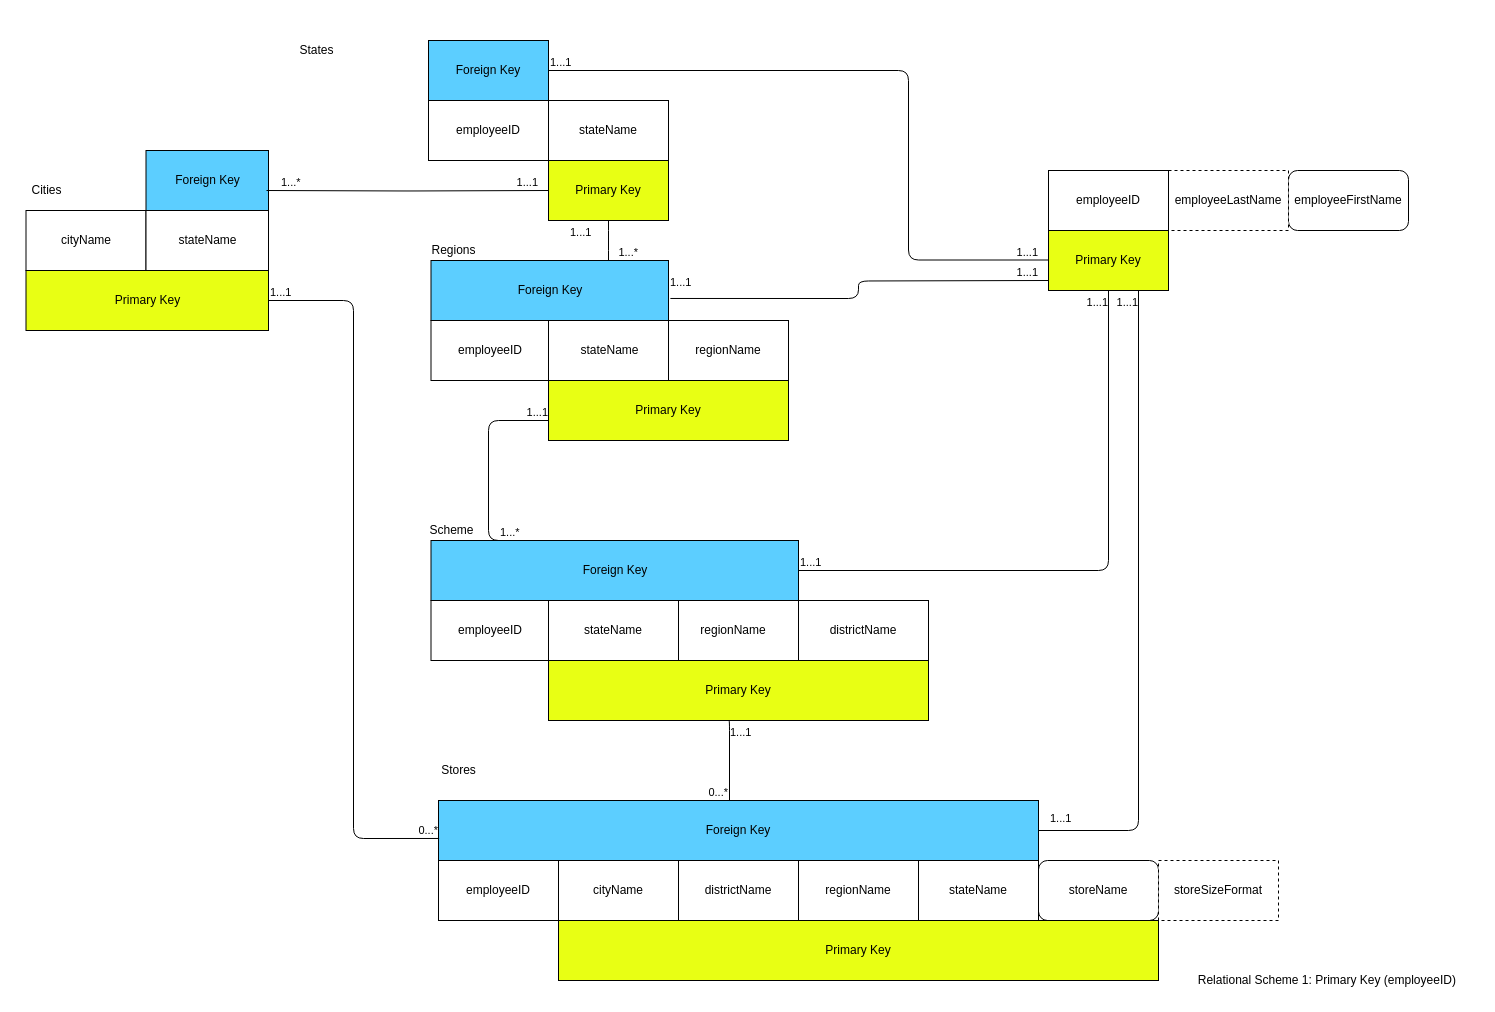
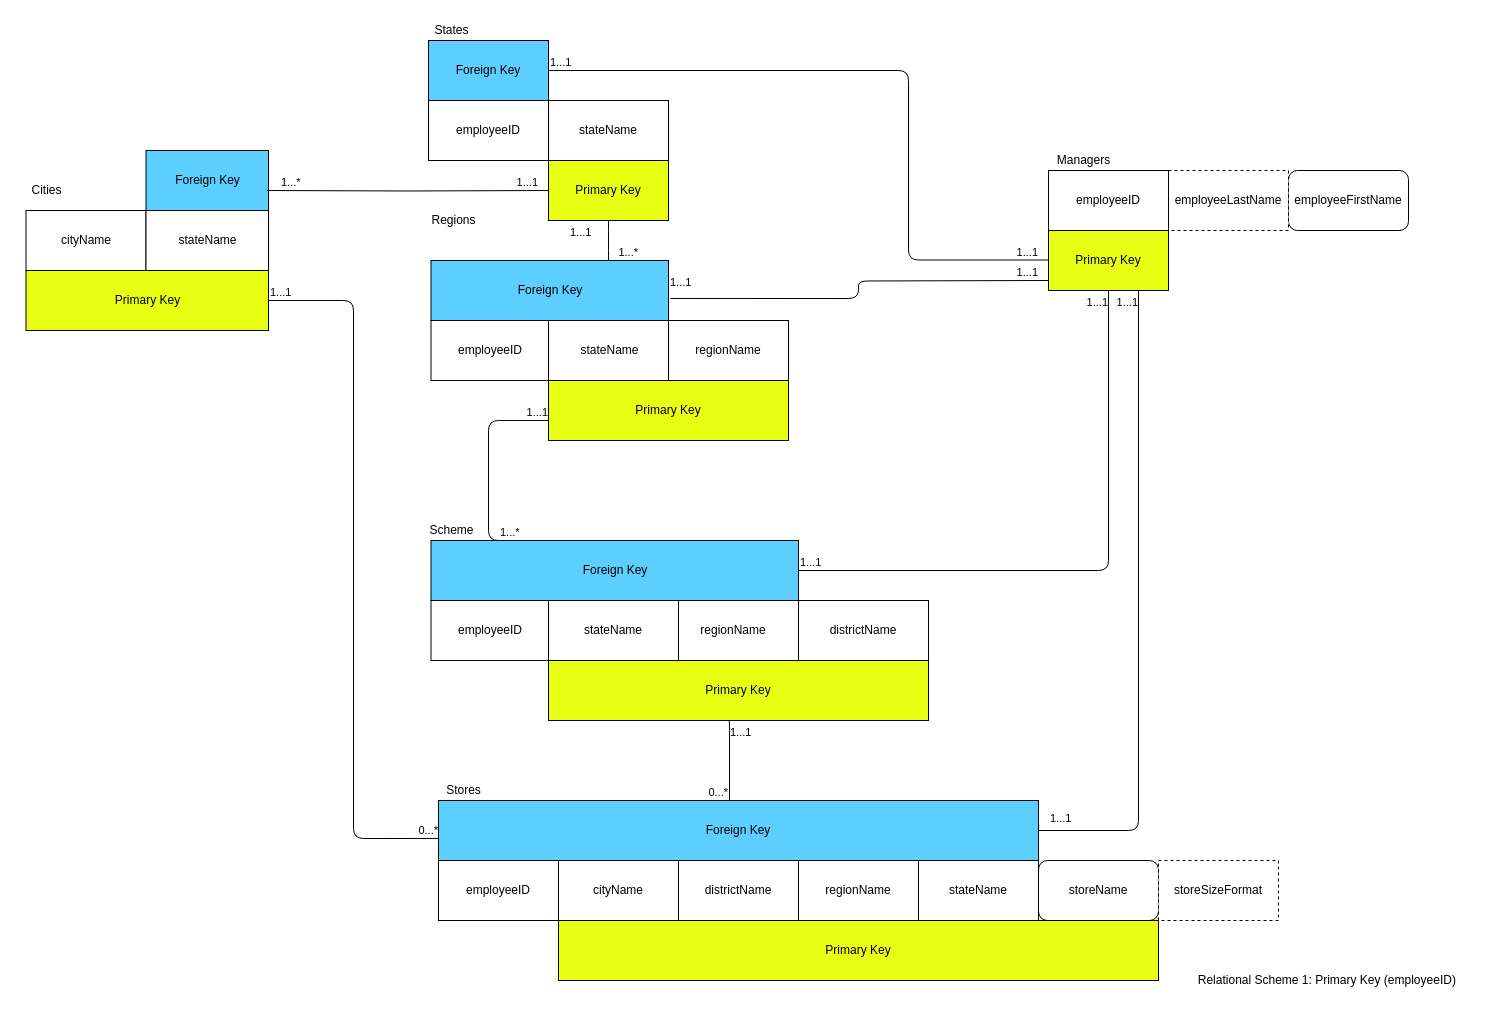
node "States": moved (316, 51) -> (451, 31)
node "Managers": added
node "Regions": moved (454, 251) -> (454, 221)
node "Stores": moved (459, 771) -> (464, 791)
